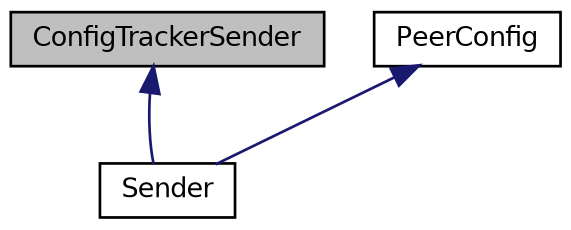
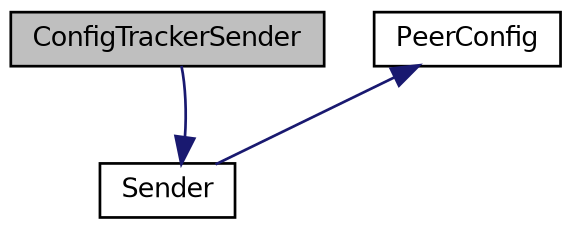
edge "Sender" -> "ConfigTrackerSender": reversed
